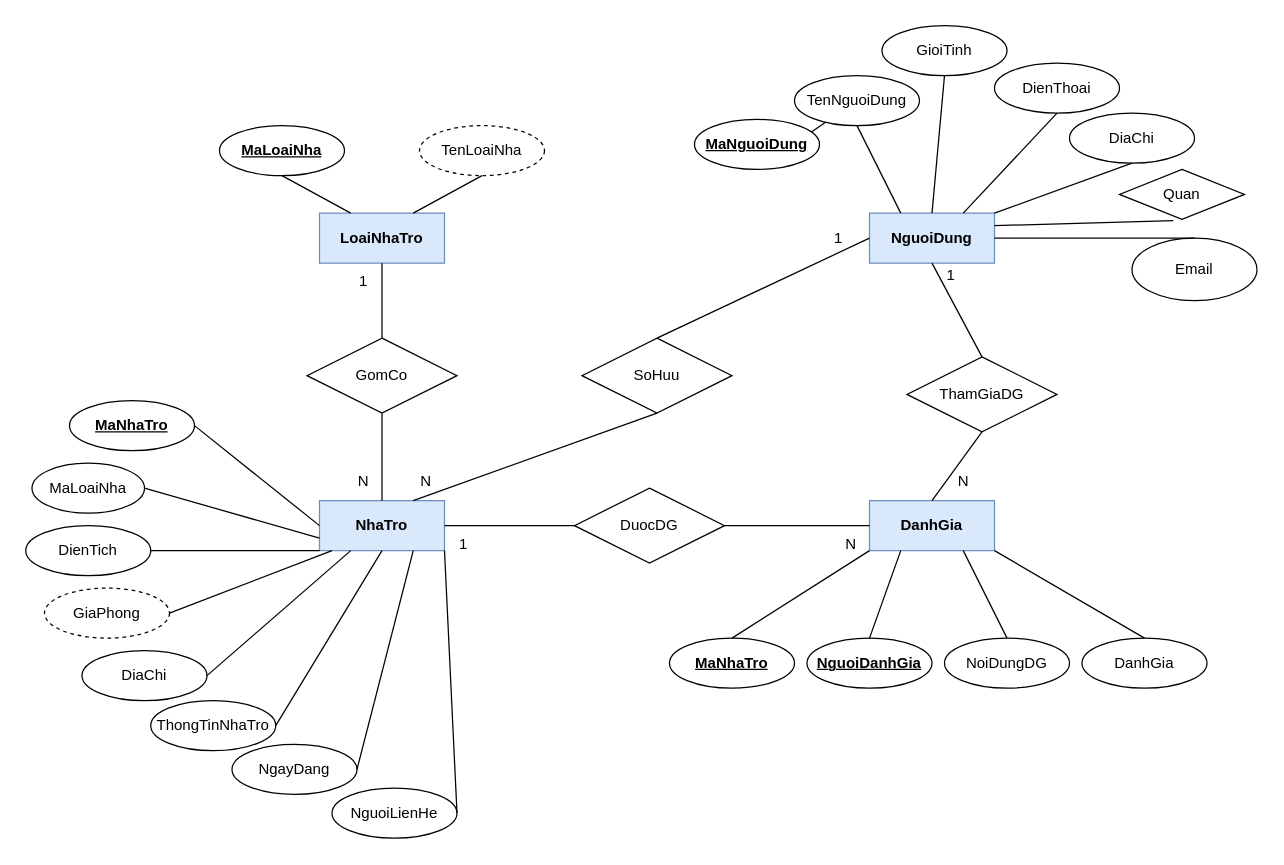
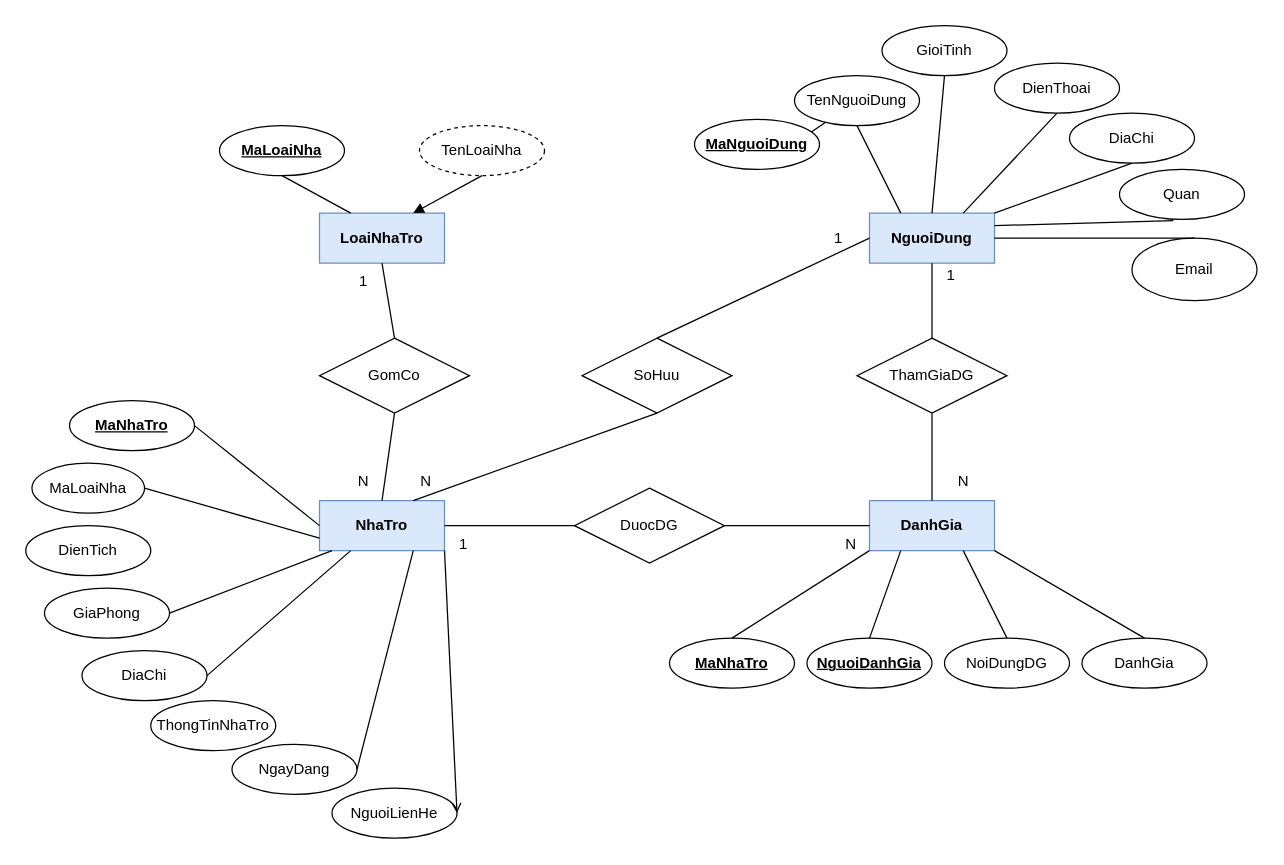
node "Quan": shape diamond -> ellipse
edge "TenLoaiNha" -- "LoaiNhaTro": arrowhead none -> block
node "GomCo": moved (382, 376) -> (394, 376)
node "ThamGiaDG": moved (982, 394) -> (932, 376)
edge "NhaTro" -- "DienTich": removed
node "GiaPhong": style dashed -> solid
edge "NhaTro" -- "ThongTinNhaTro": removed
edge "NhaTro" -- "NguoiLienHe": arrowhead none -> open
